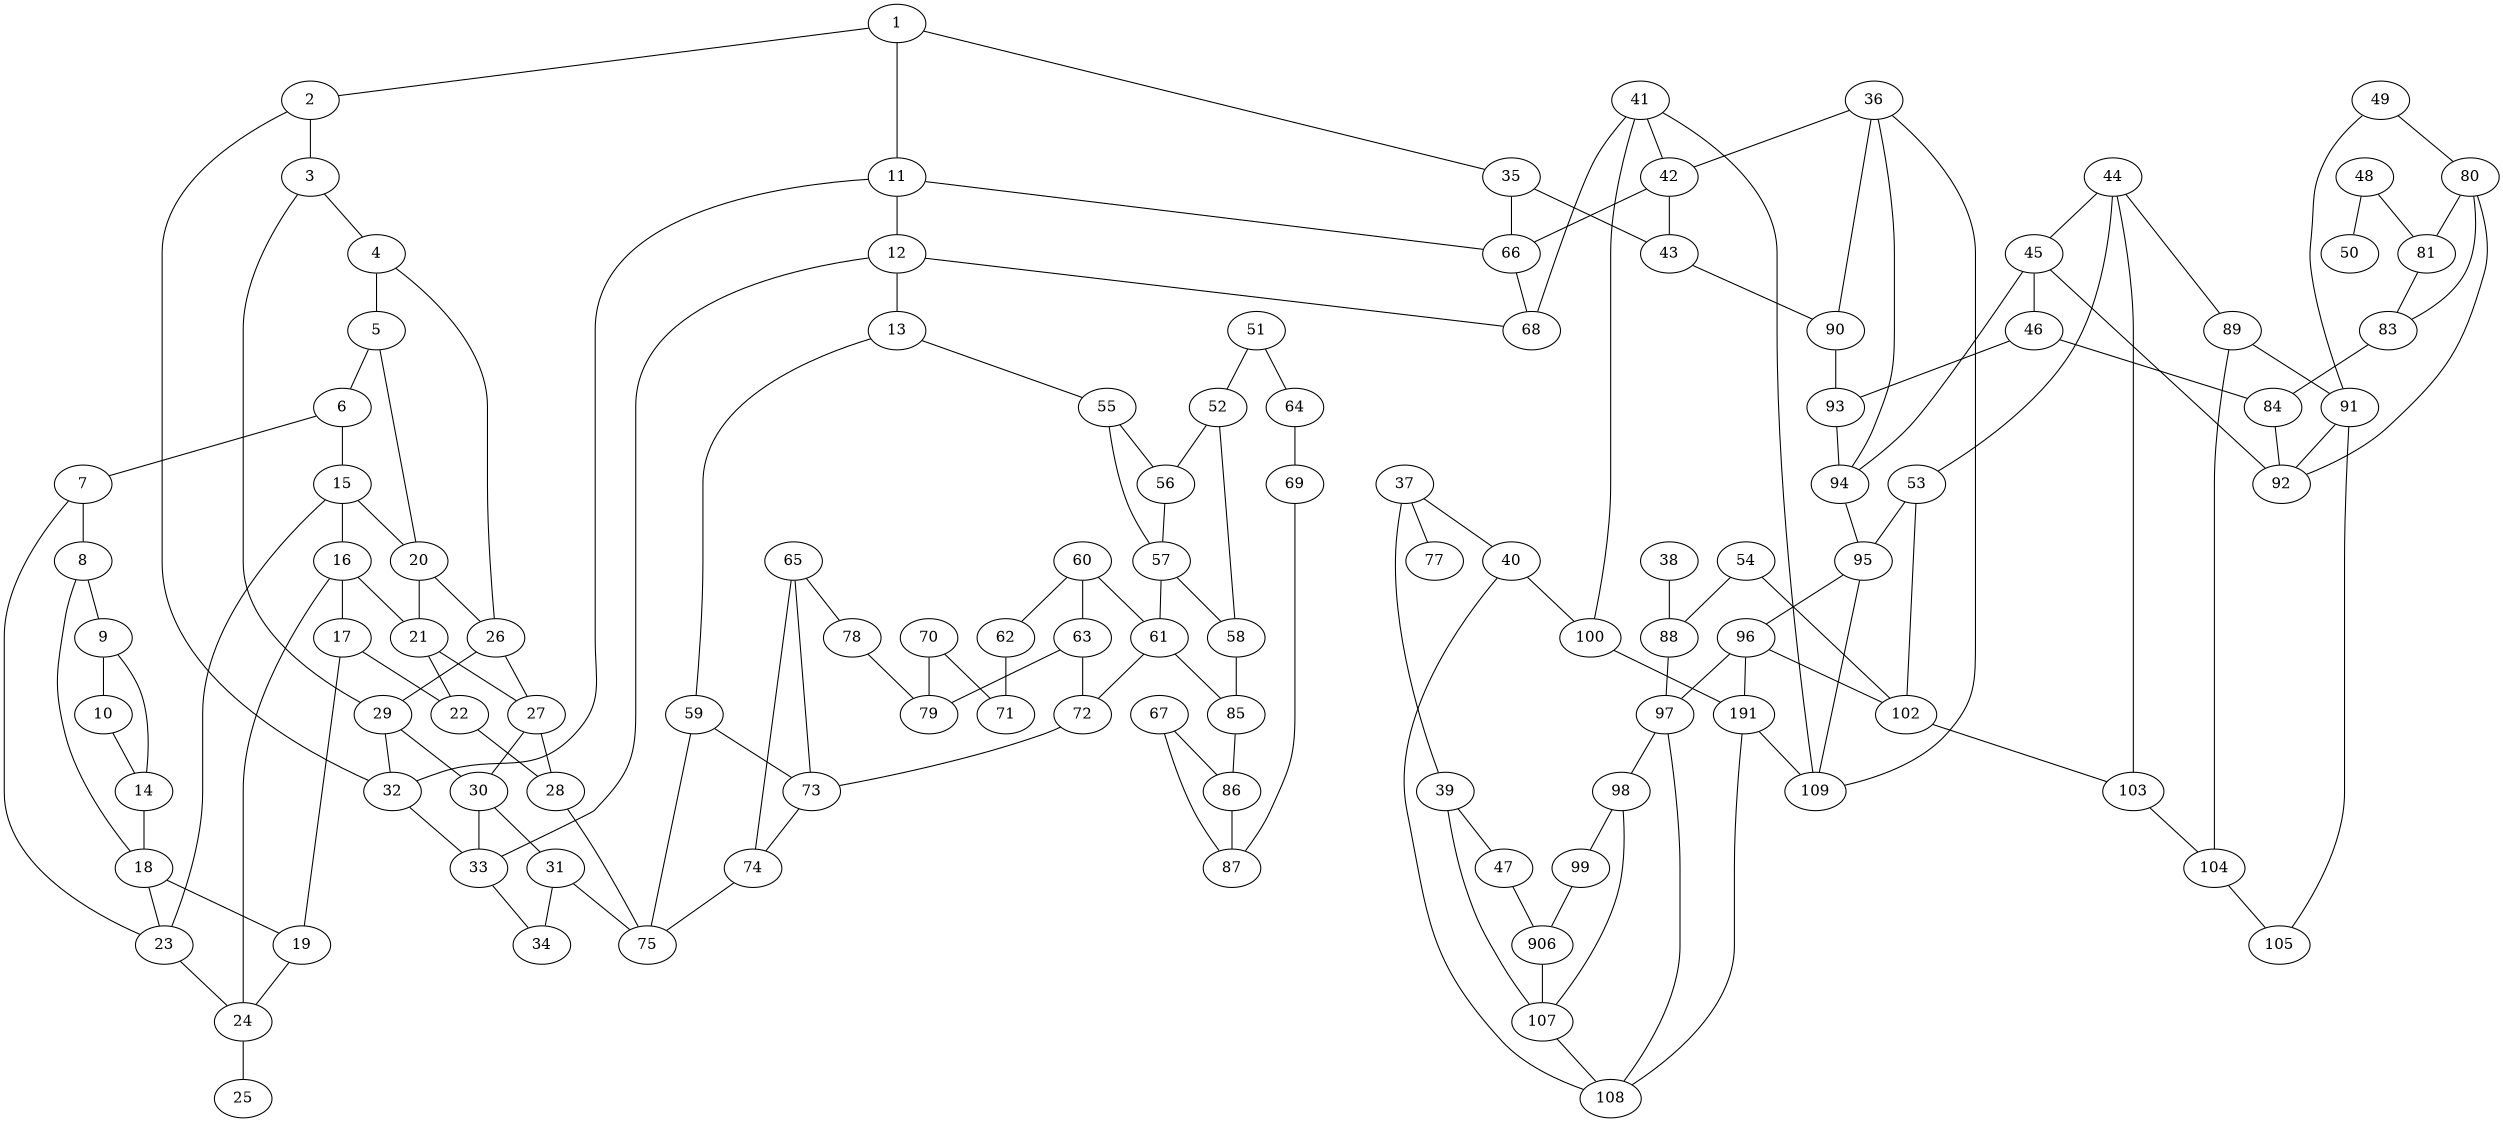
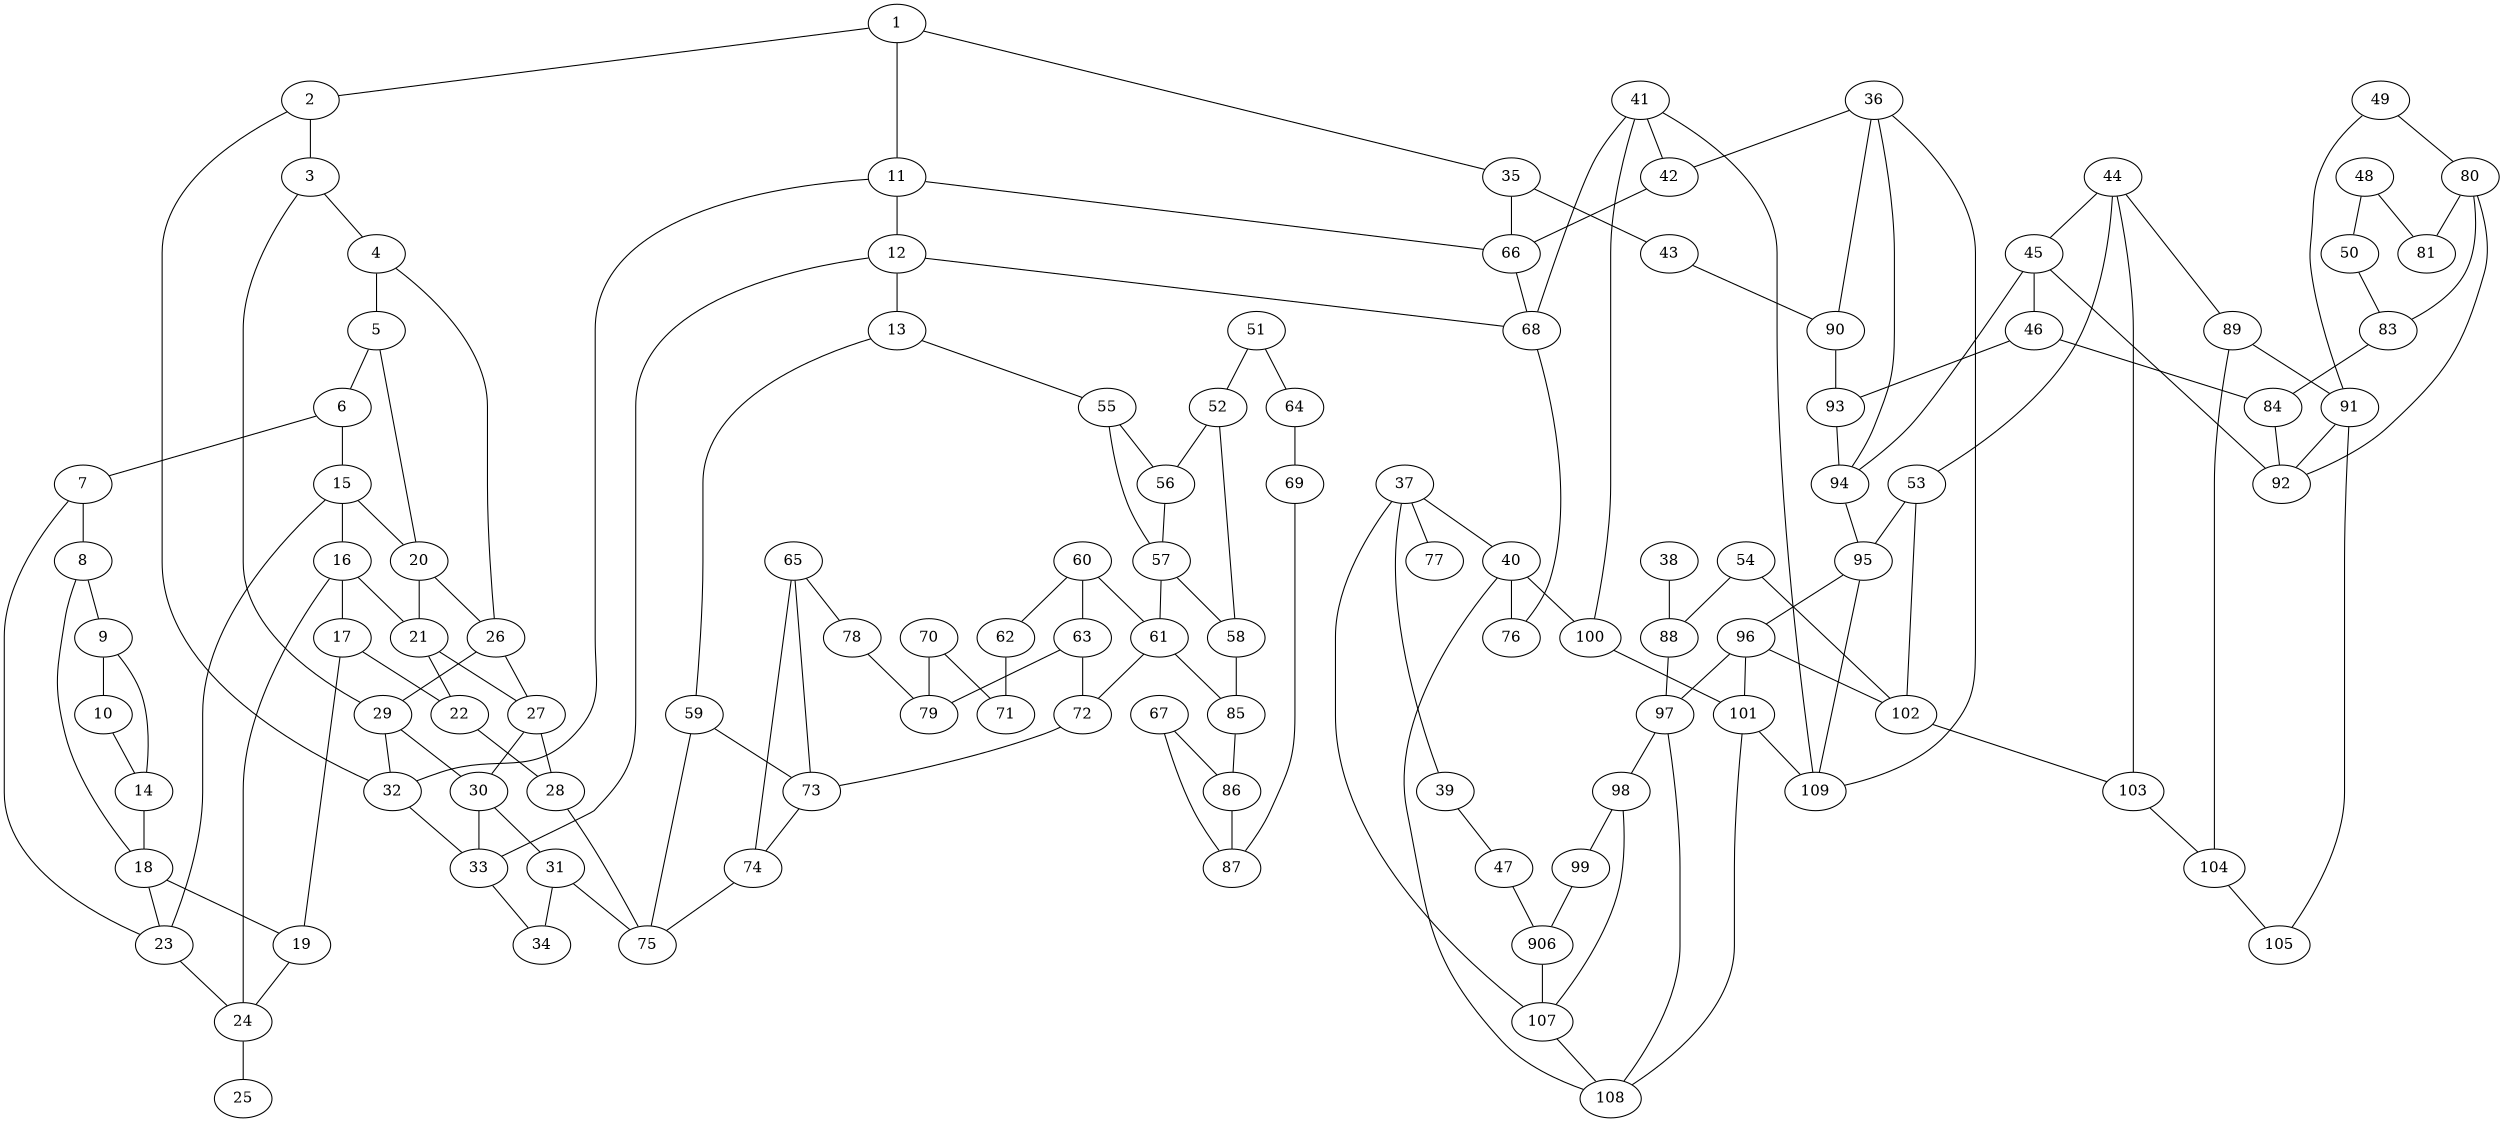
edge "42" -- "43": removed
edge "81" -- "83": now "50" -- "83"
node "76": added
node "191": label "191" -> "101"
edge "39" -- "107": now "37" -- "107"
